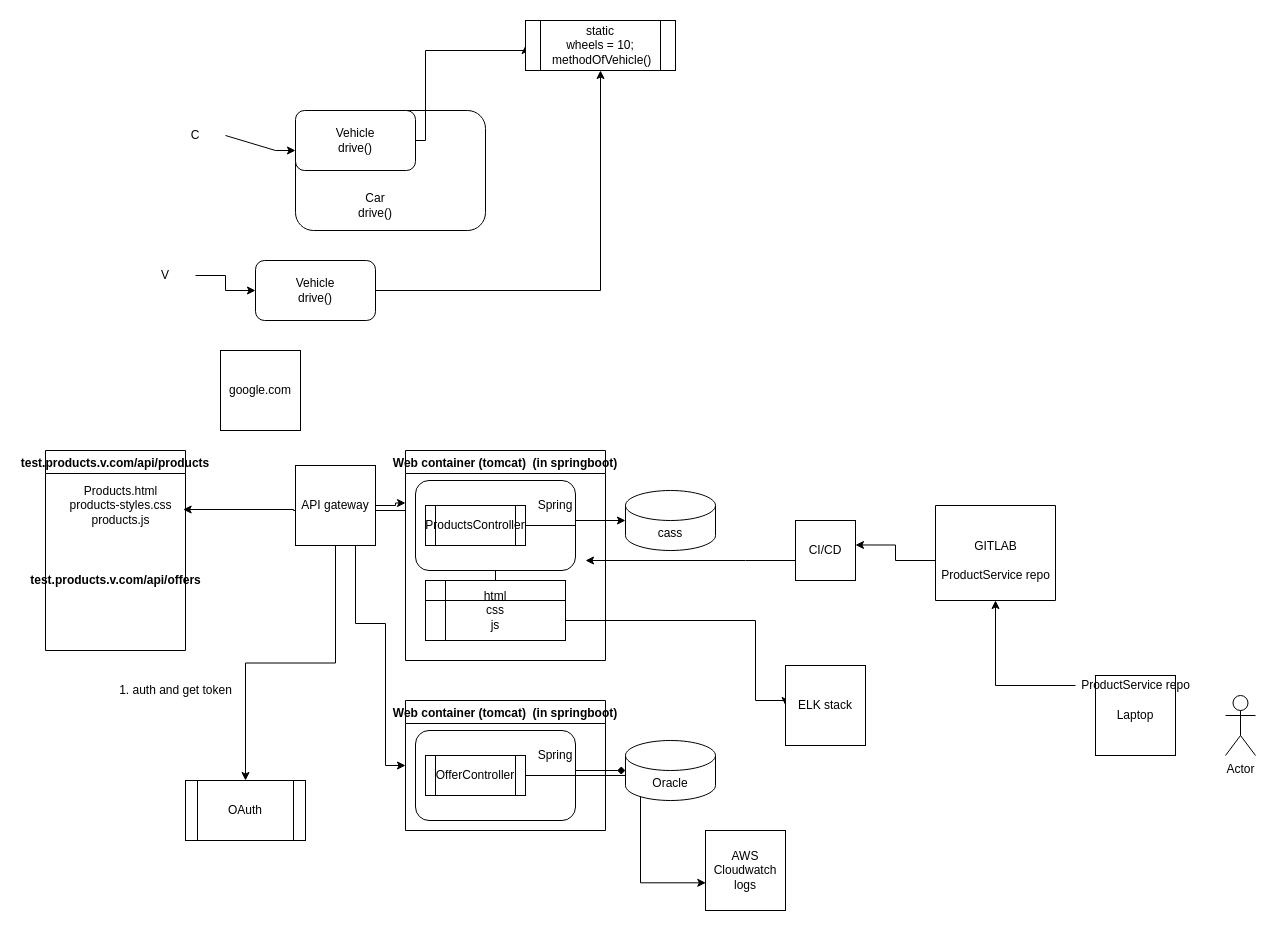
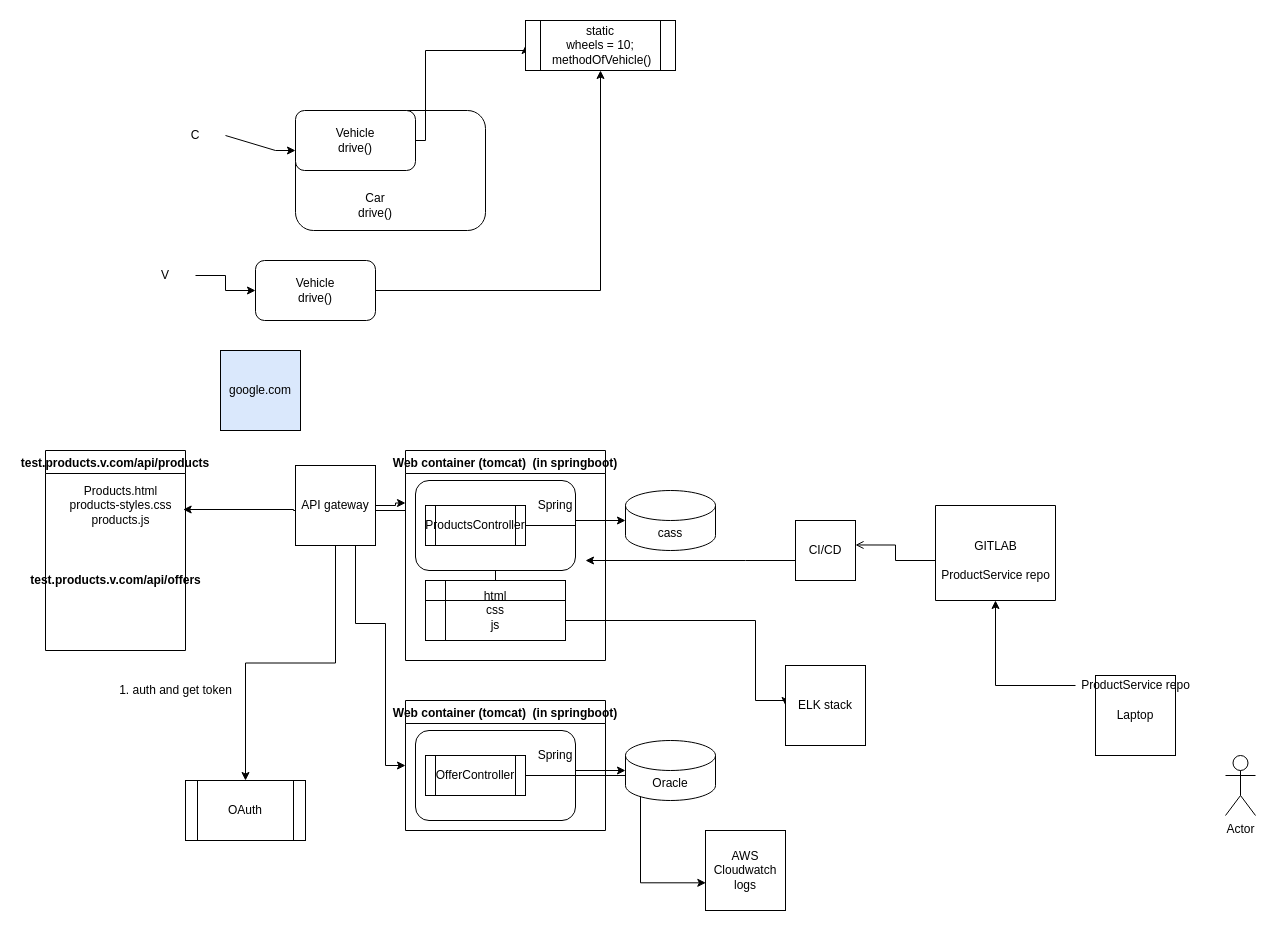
node "google.com": fillcolor #ffffff -> #dae8fc
edge "GITLAB ProductService repo" -> "CI/CD": arrowhead classic -> open
node "Actor": moved (1241, 726) -> (1241, 786)
edge "OfferController" -> "Oracle": arrowhead diamond -> classic
